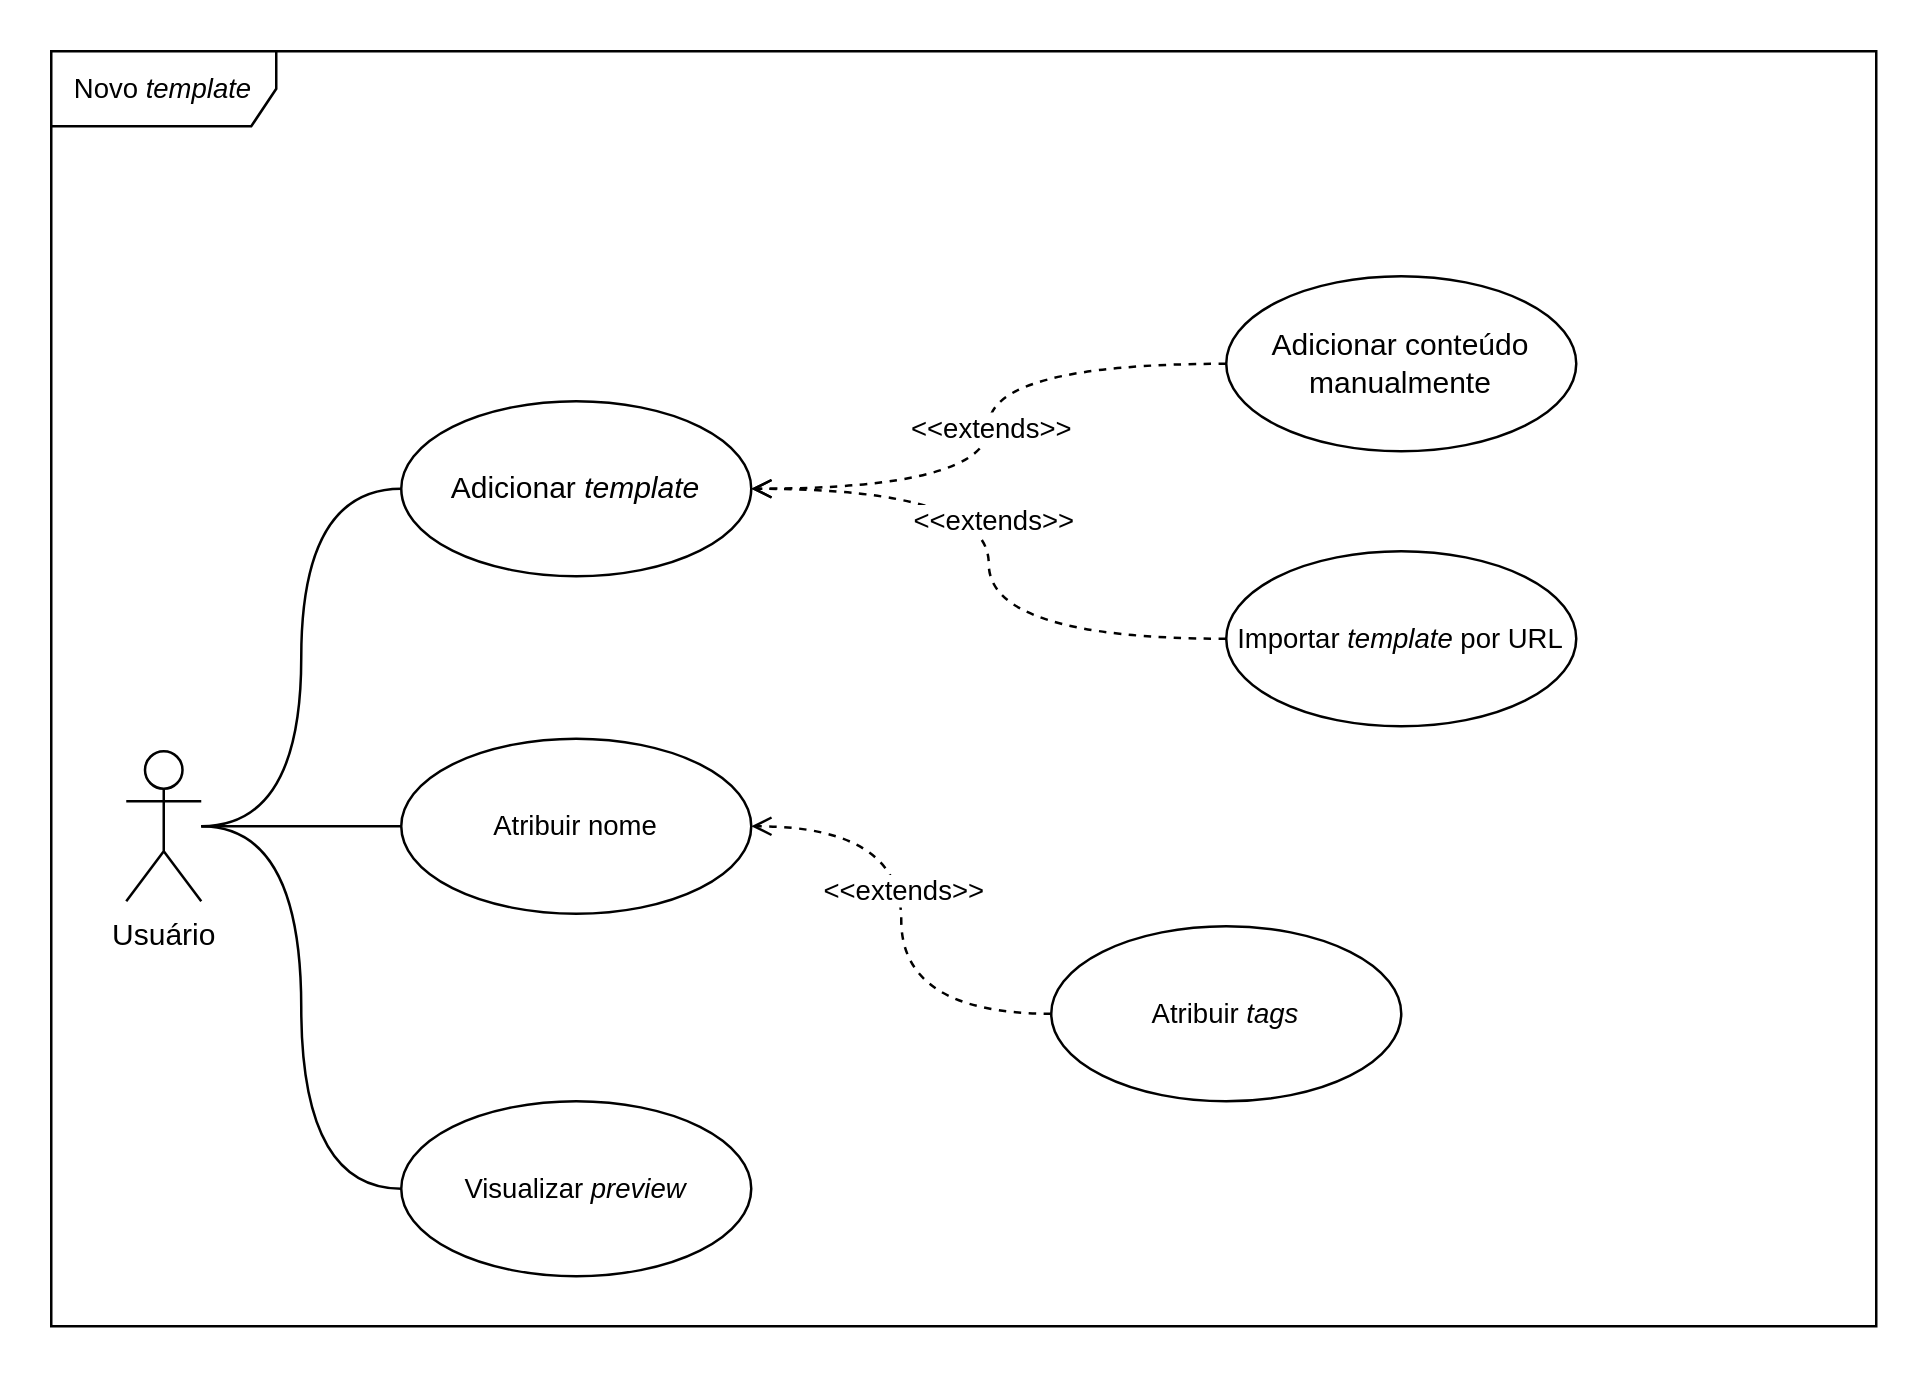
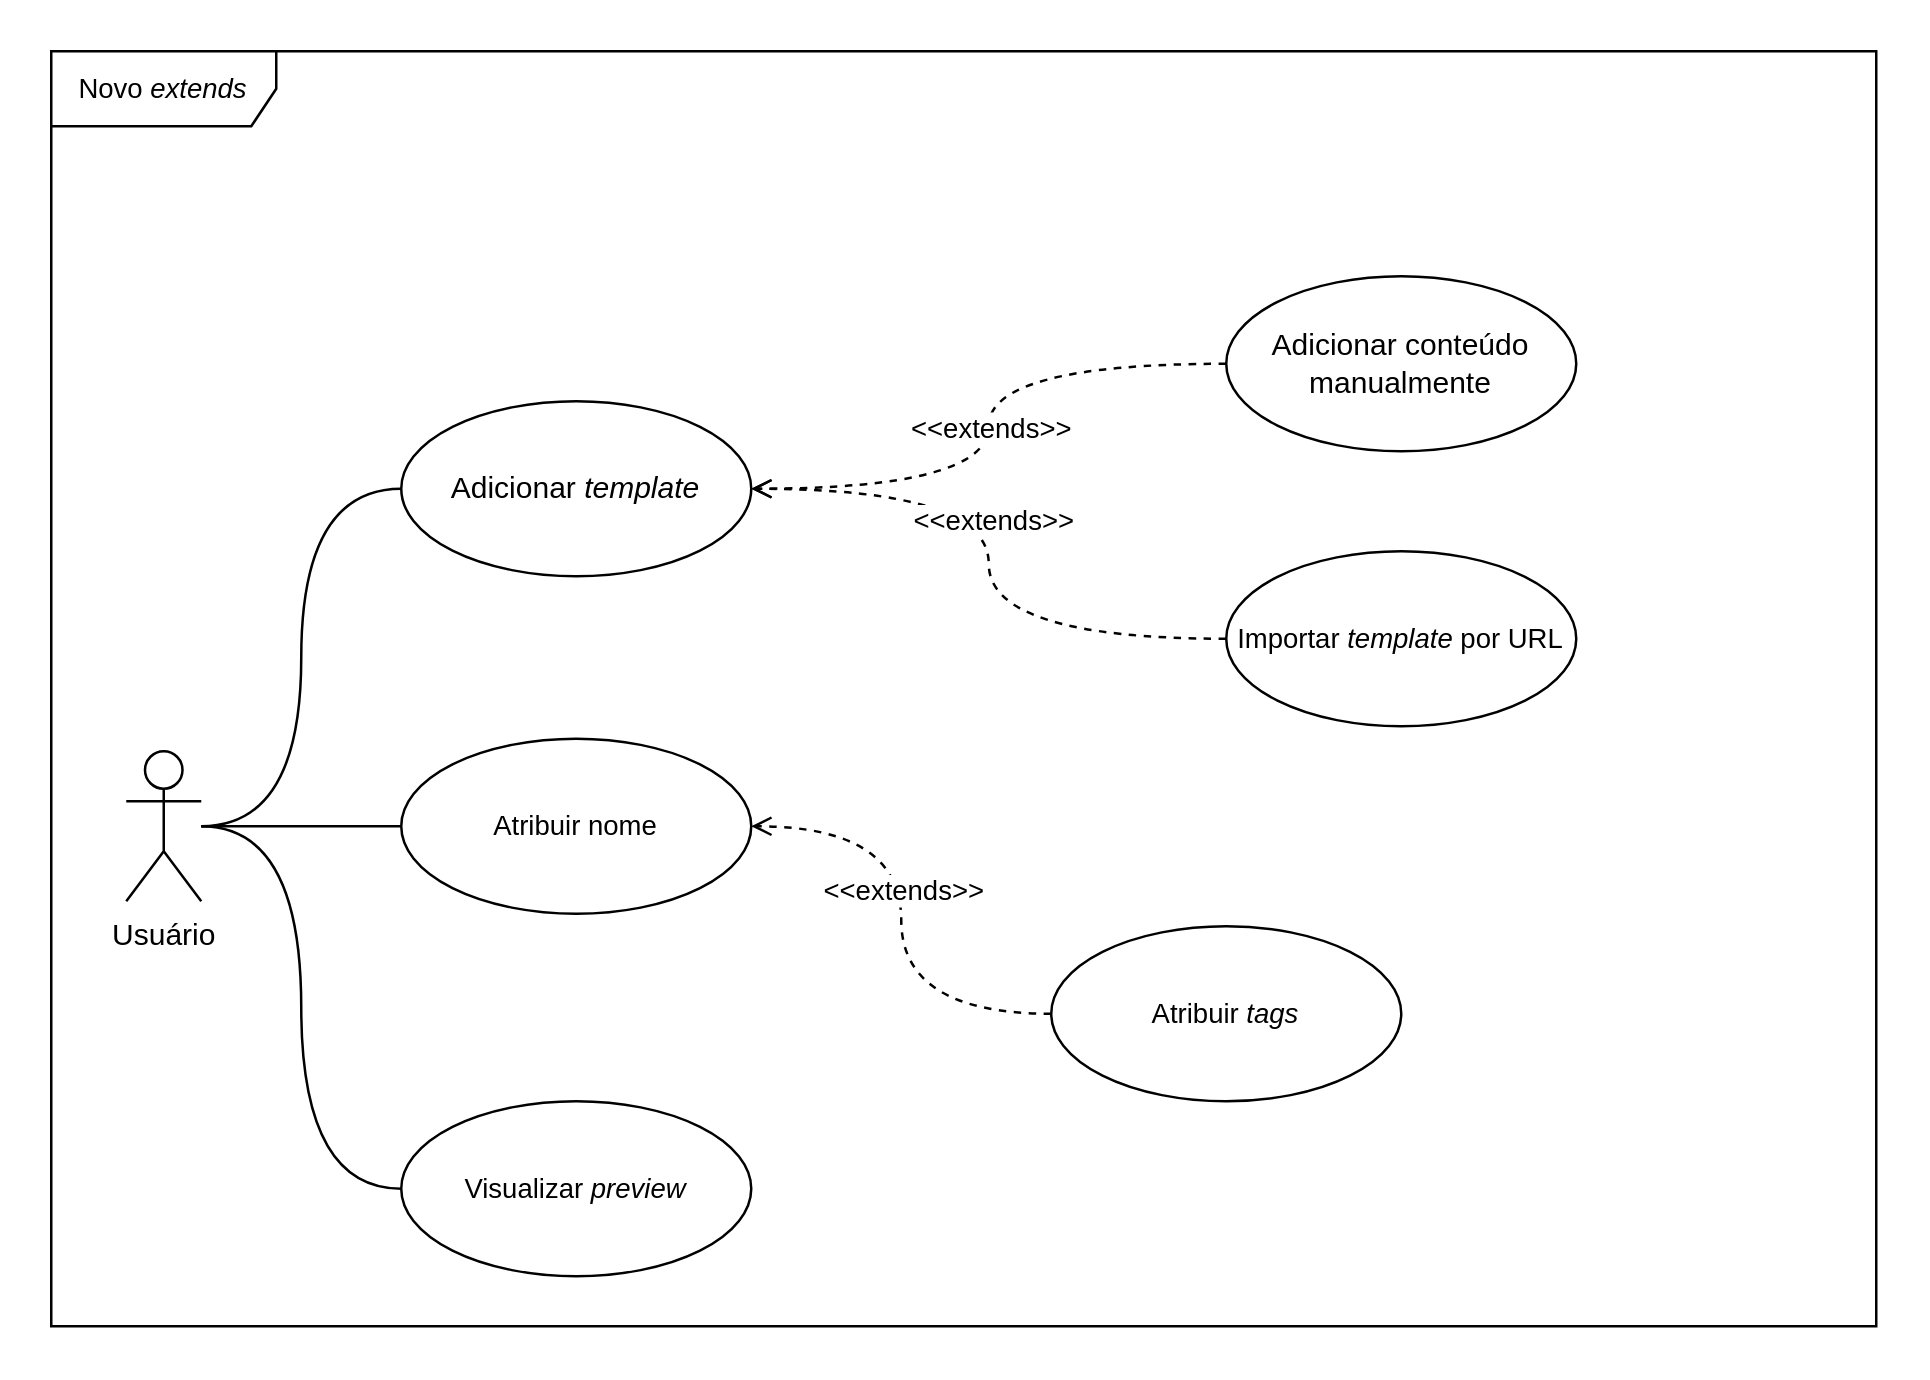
node "Novo template": label "Novo template" -> "Novo extends"
